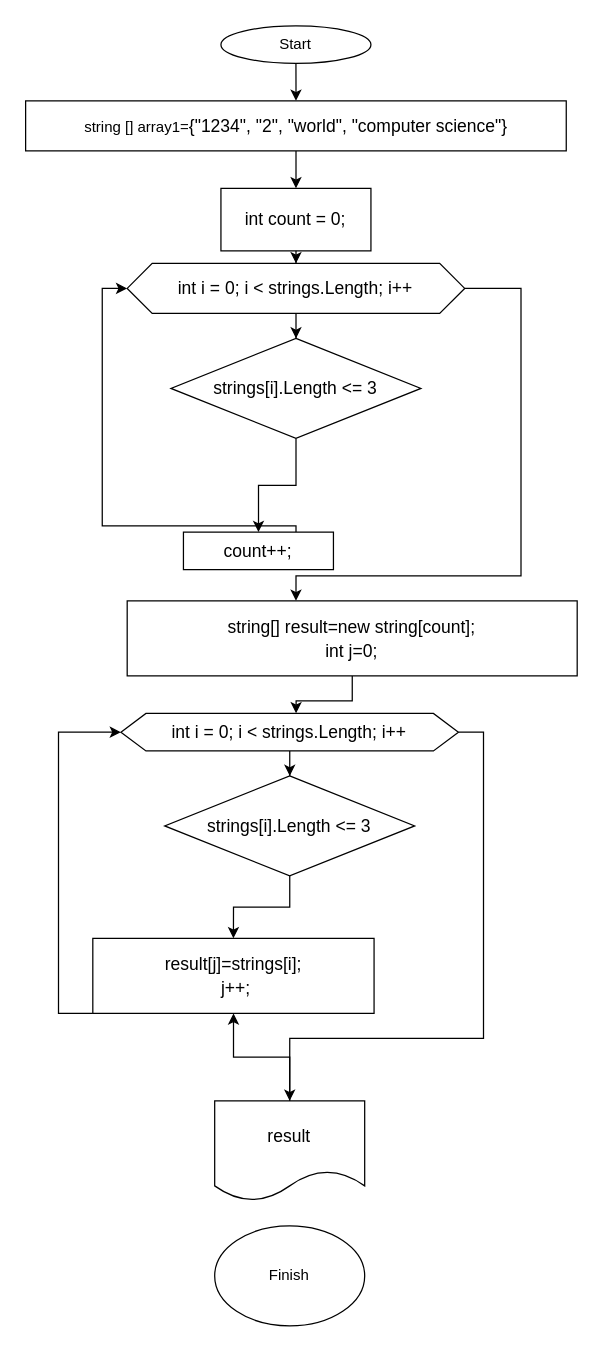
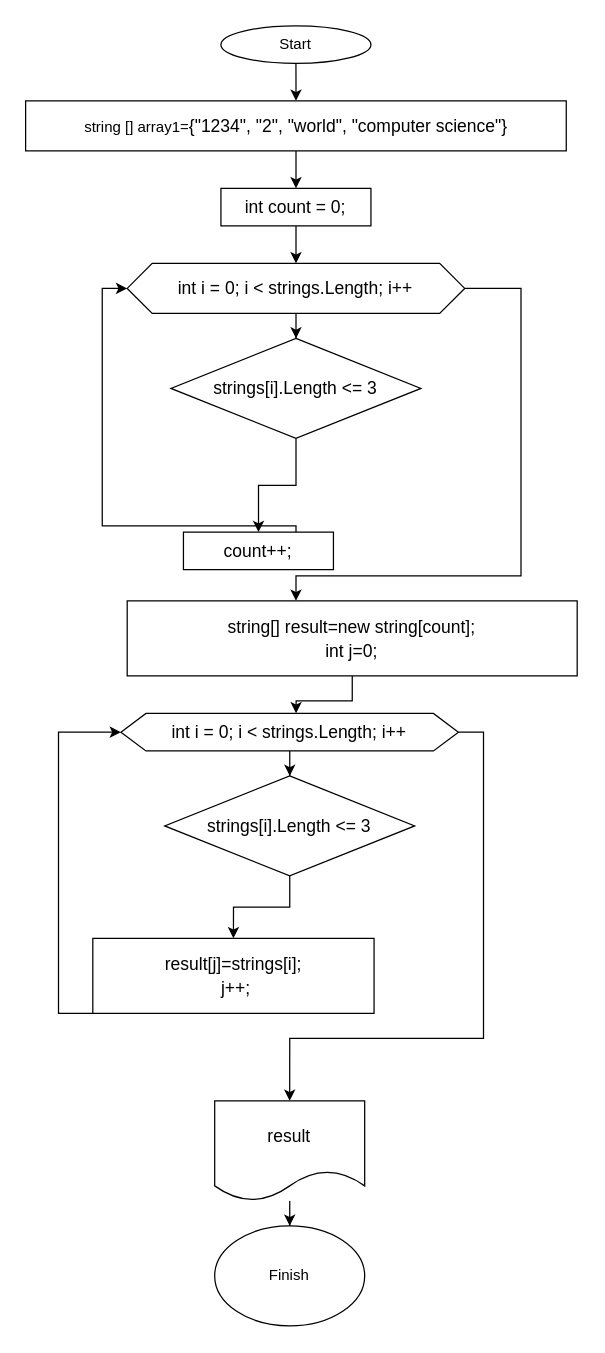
node "int count = 0;": size 150x63 -> 150x38
edge "result" -> "result[j]=strings[i]; j++;": now "result" -> "Finish"
